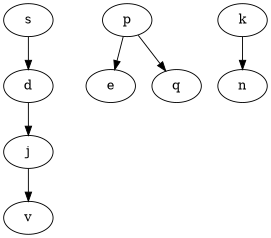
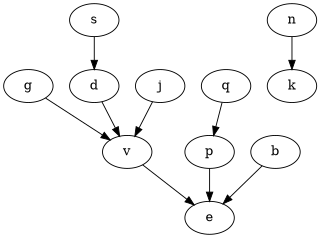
edge "p" -> "q": reversed
edge "k" -> "n": reversed
node "g": added
edge "d" -> "j": now "d" -> "v"
node "b": added
edge "v" -> "e": added
